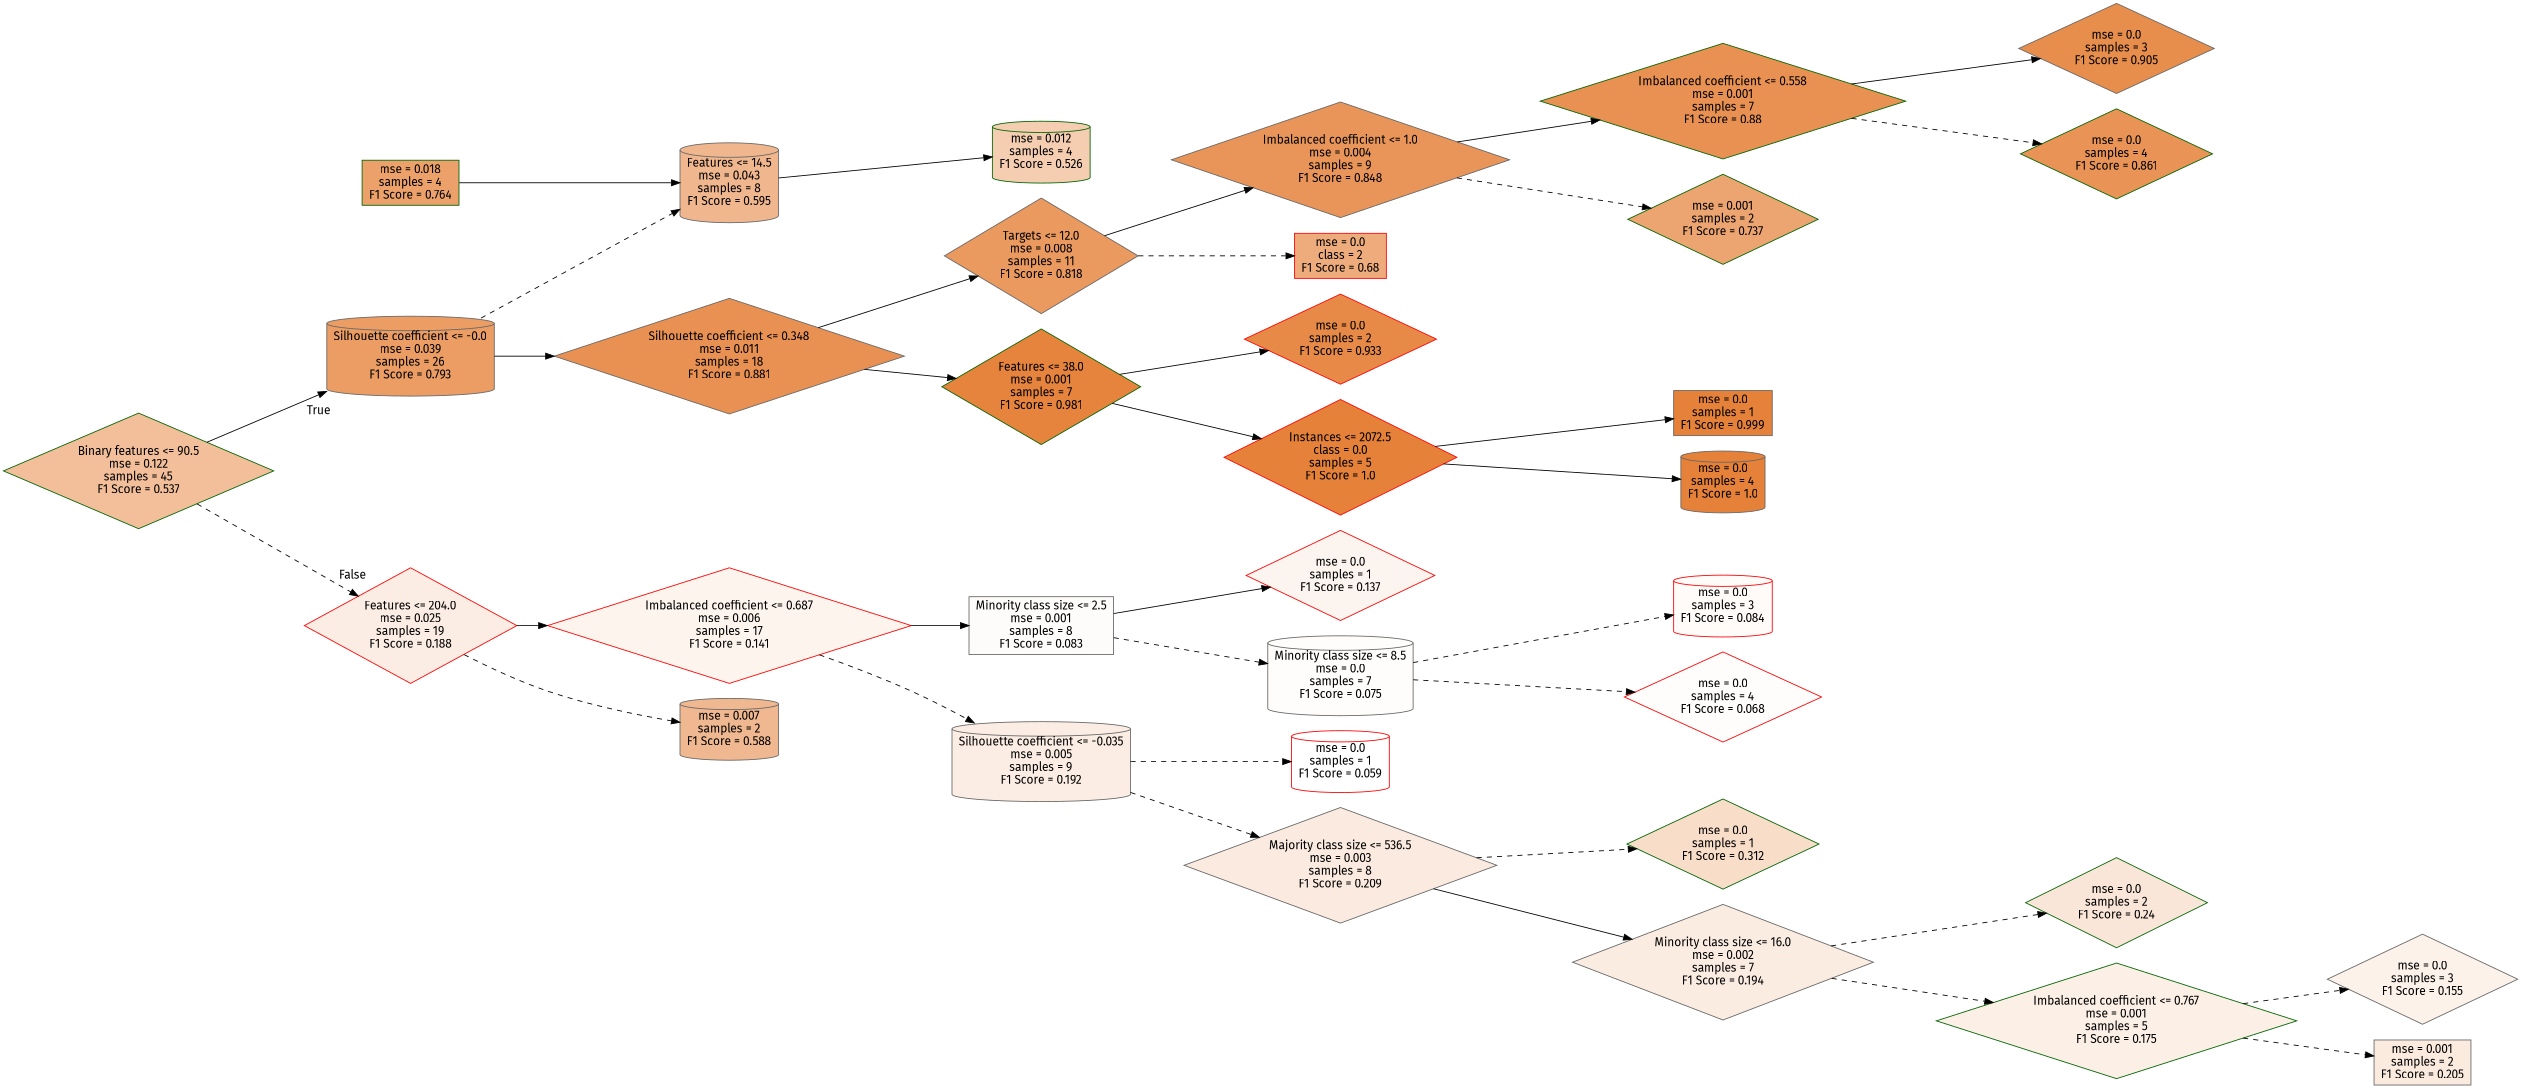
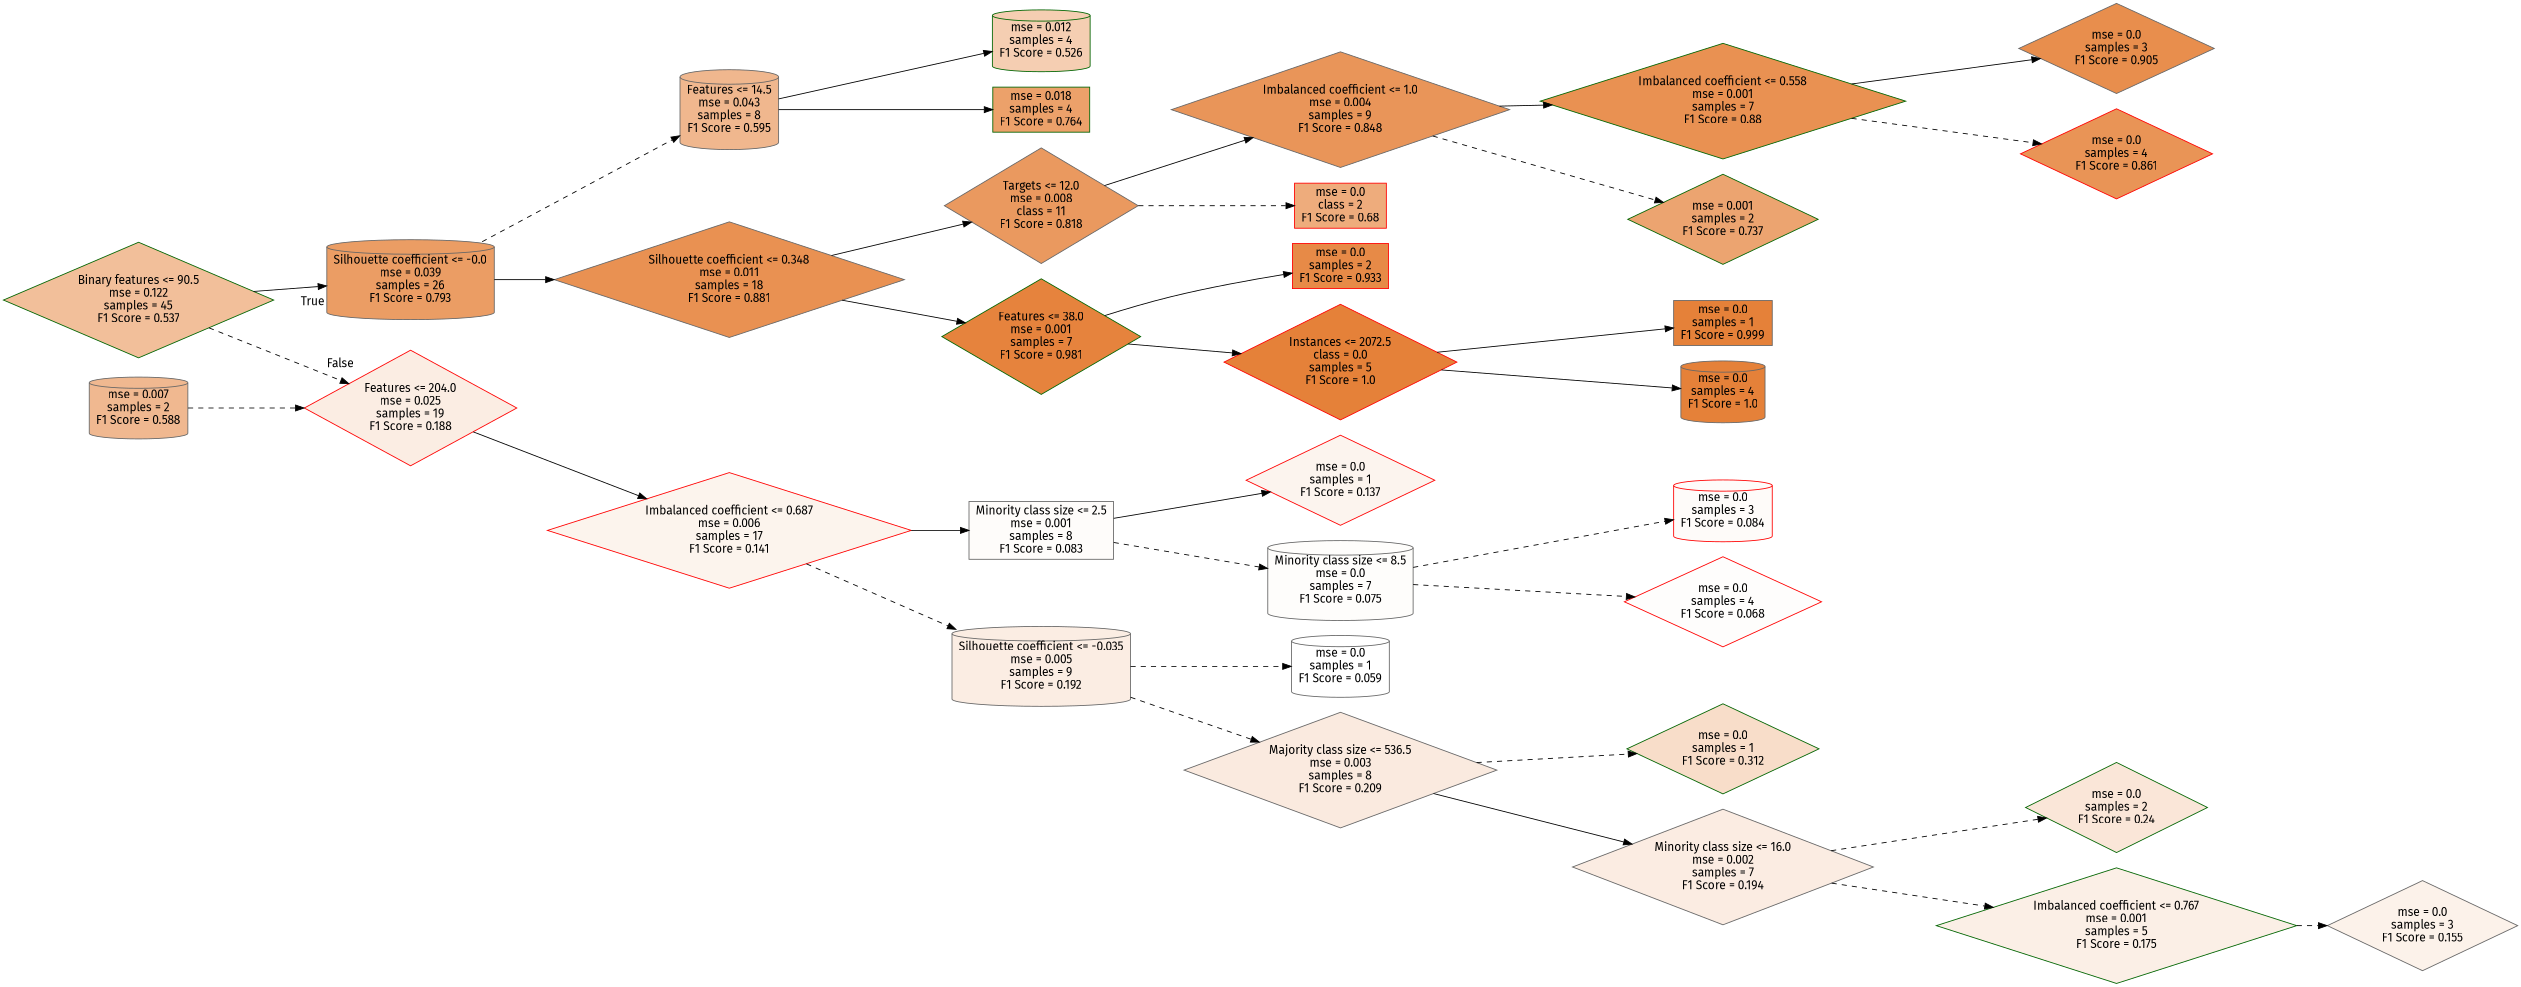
node "mse = 0.0 samples = 4 F1 Score = 0.861": color darkgreen -> red
edge "mse = 0.018 samples = 4 F1 Score = 0.764" -> "Features <= 14.5 mse = 0.043 samples = 8 F1 Score = 0.595": reversed
node "Targets <= 12.0 mse = 0.008 samples = 11 F1 Score = 0.818": label "Targets <= 12.0 mse = 0.008 samples = 11 F1 Score = 0.818" -> "Targets <= 12.0 mse = 0.008 class = 11 F1 Score = 0.818"
node "mse = 0.0 samples = 2 F1 Score = 0.933": shape diamond -> box
edge "Features <= 204.0 mse = 0.025 samples = 19 F1 Score = 0.188" -> "mse = 0.007 samples = 2 F1 Score = 0.588": reversed
node "mse = 0.0 samples = 1 F1 Score = 0.059": color red -> gray40
node "mse = 0.001 samples = 2 F1 Score = 0.205": removed
